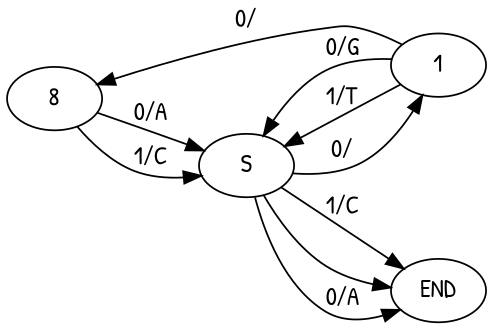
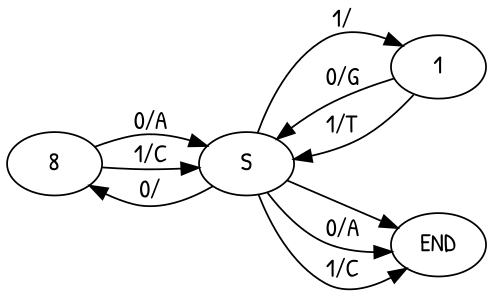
edge "1" -> "8": now "S" -> "8"
edge "S" -> "1": label "0/" -> "1/"
